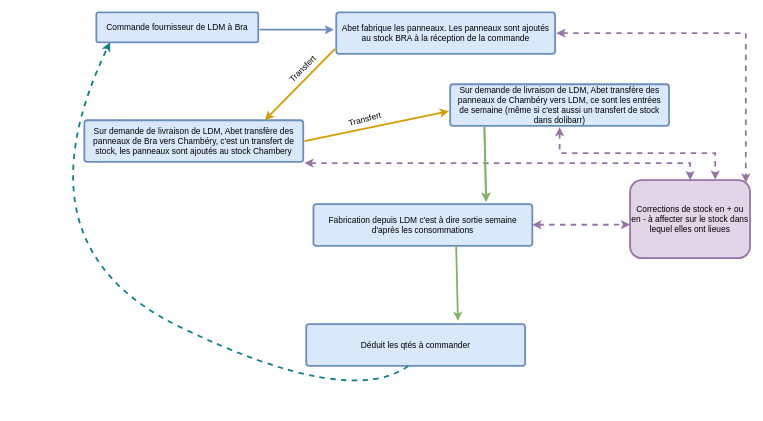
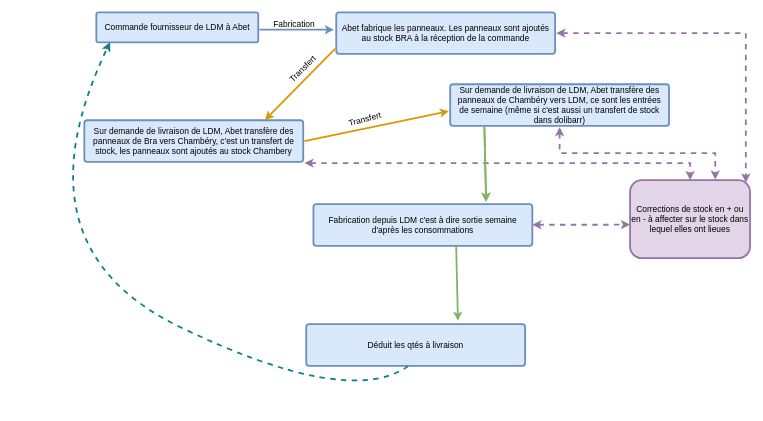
node "Fabrication": added
node "Commande fournisseur de LDM à Bra": label "Commande fournisseur de LDM à Bra" -> "Commande fournisseur de LDM à Abet"
node "Déduit les qtés à commander": label "Déduit les qtés à commander" -> "Déduit les qtés à livraison"
